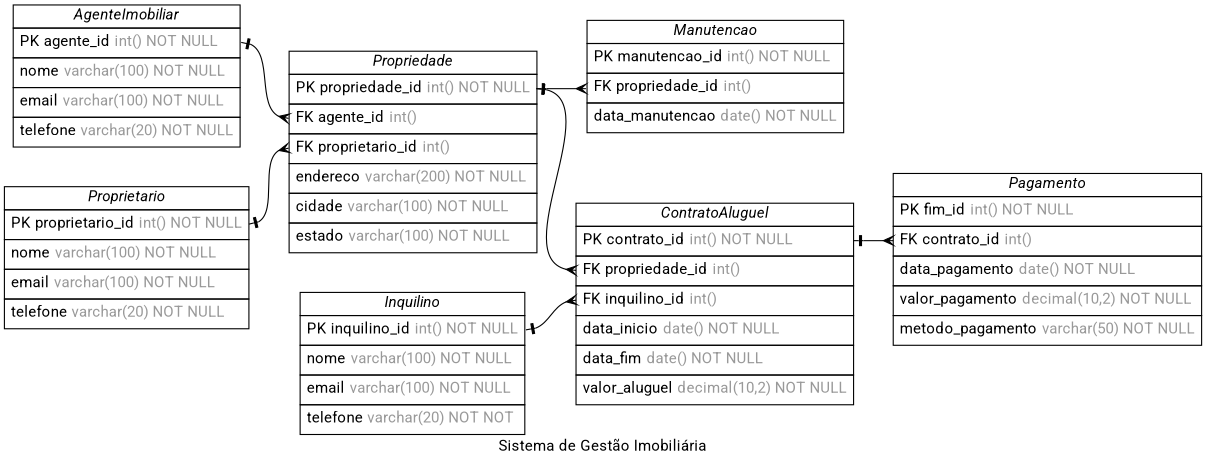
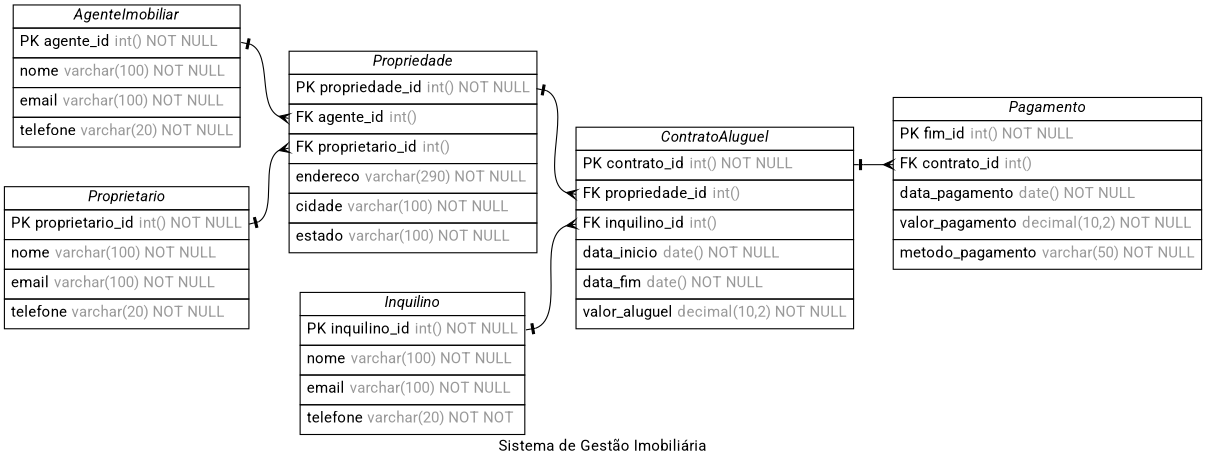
node "Manutencao": removed
node "Propriedade": text "varchar(200) NOT NULL" -> "varchar(290) NOT NULL"
